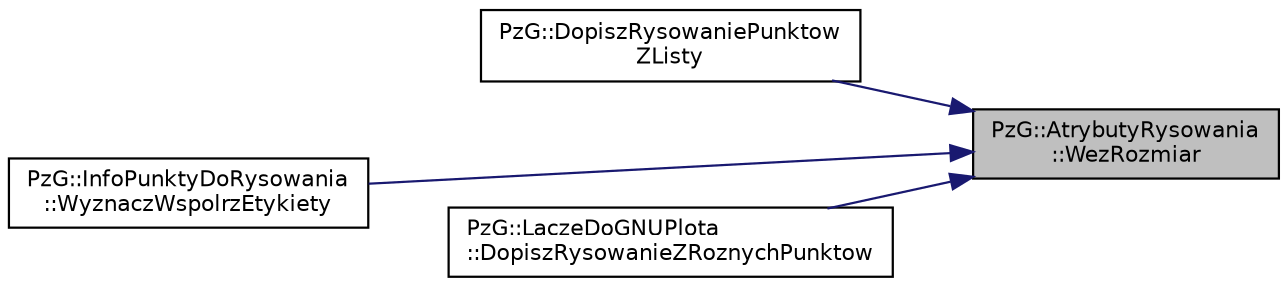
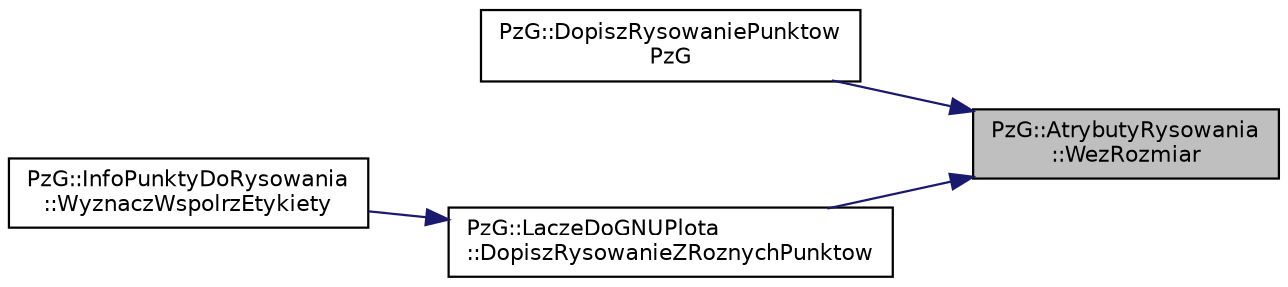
node "PzG::DopiszRysowaniePunktow ZListy": label "PzG::DopiszRysowaniePunktow ZListy" -> "PzG::DopiszRysowaniePunktow PzG"
edge "PzG::InfoPunktyDoRysowania ::WyznaczWspolrzEtykiety" -> "PzG::AtrybutyRysowania ::WezRozmiar": now "PzG::InfoPunktyDoRysowania ::WyznaczWspolrzEtykiety" -> "PzG::LaczeDoGNUPlota ::DopiszRysowanieZRoznychPunktow"
